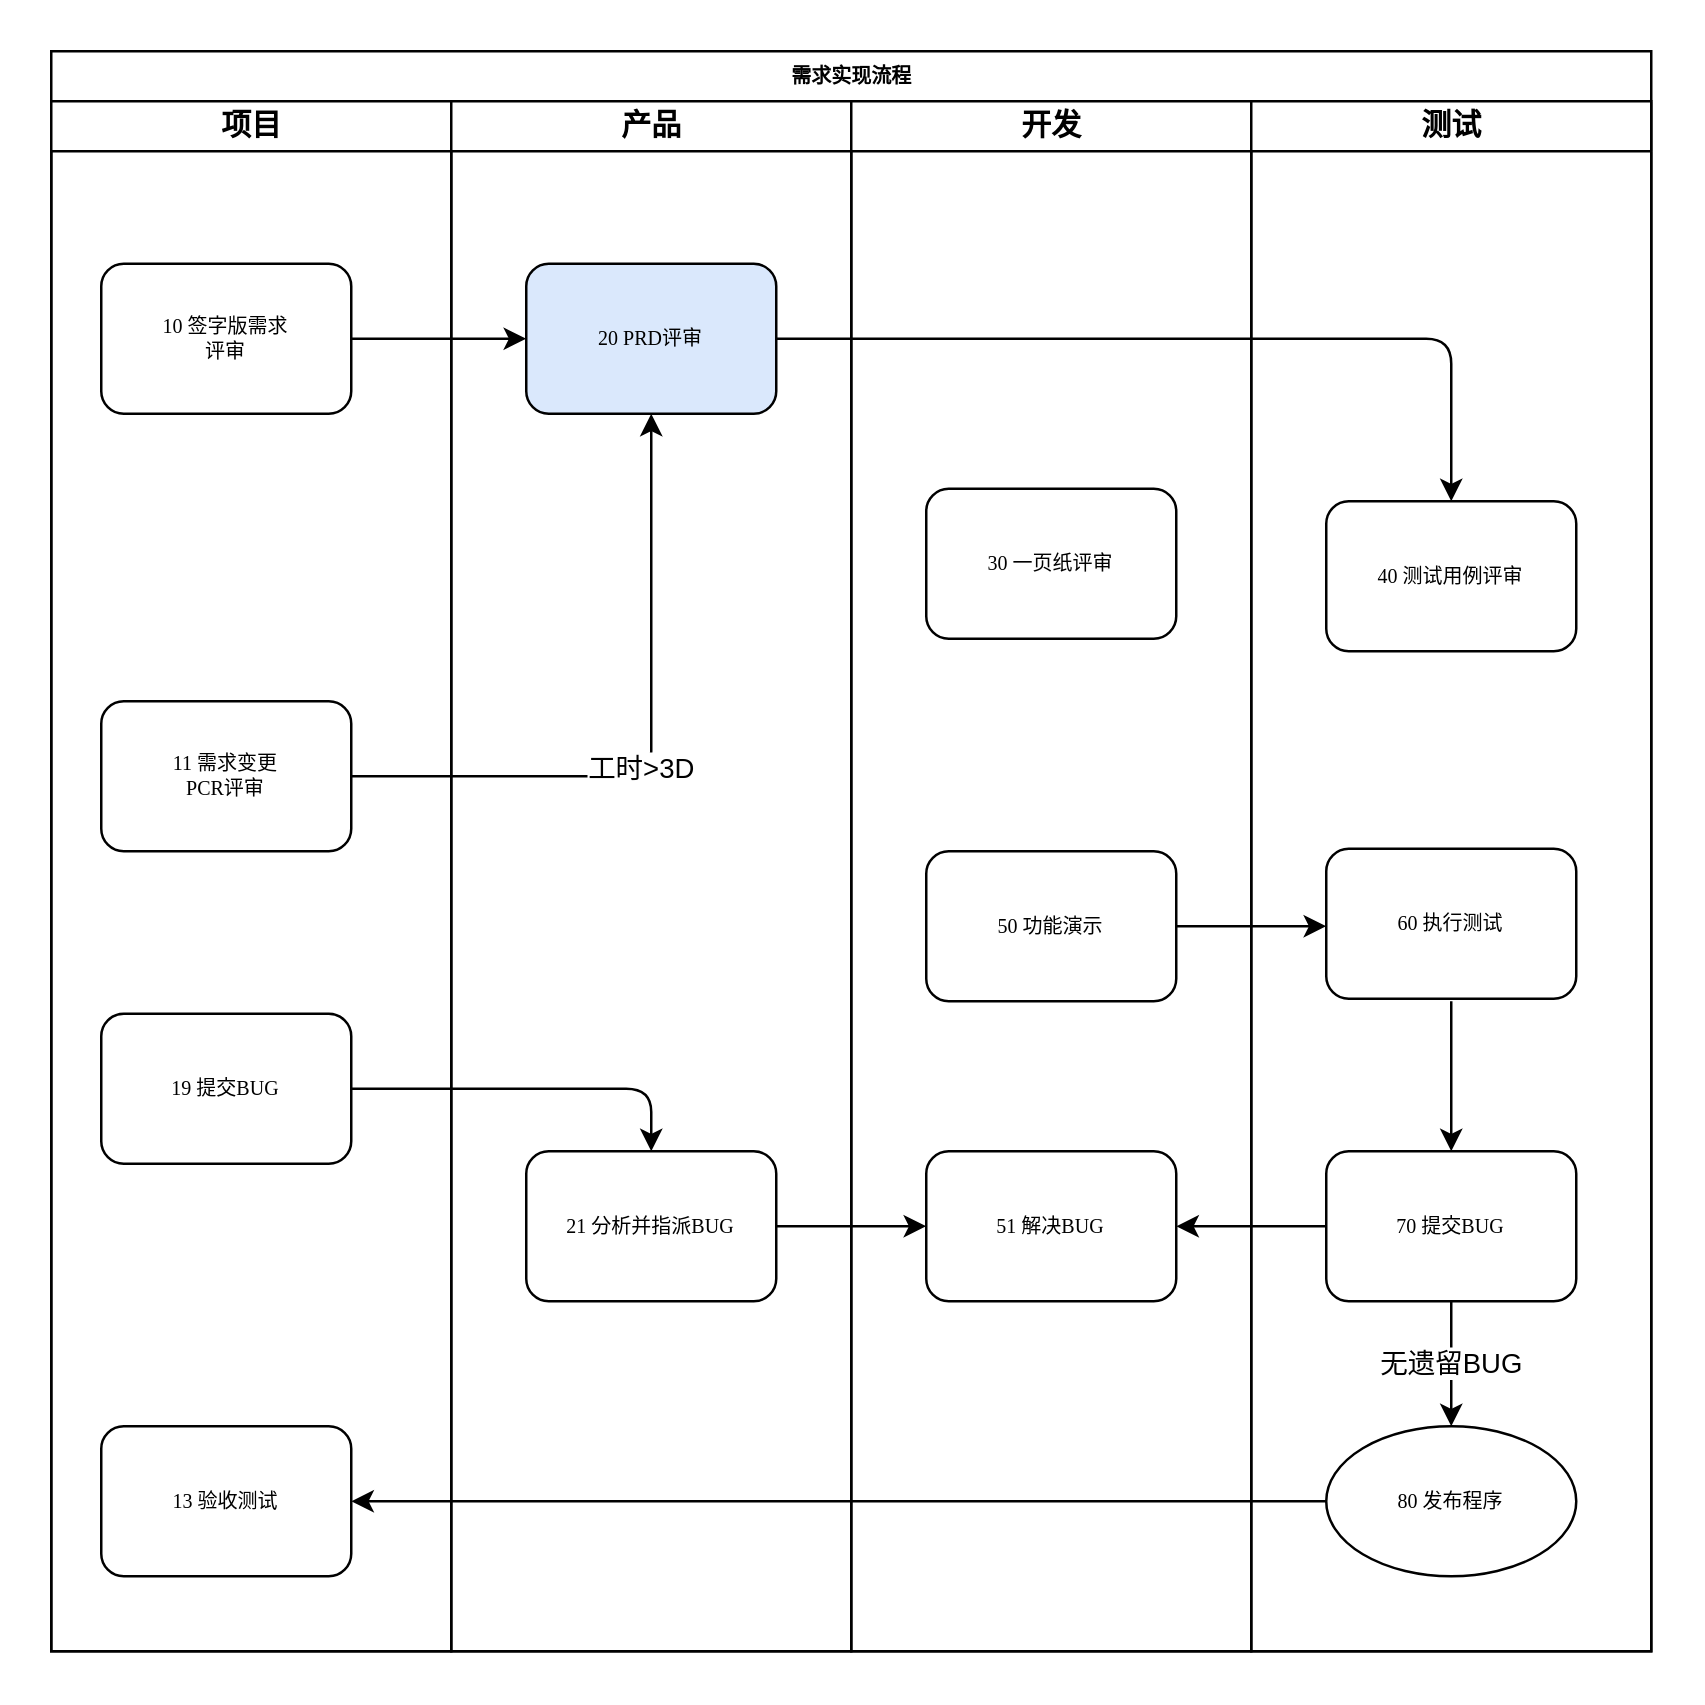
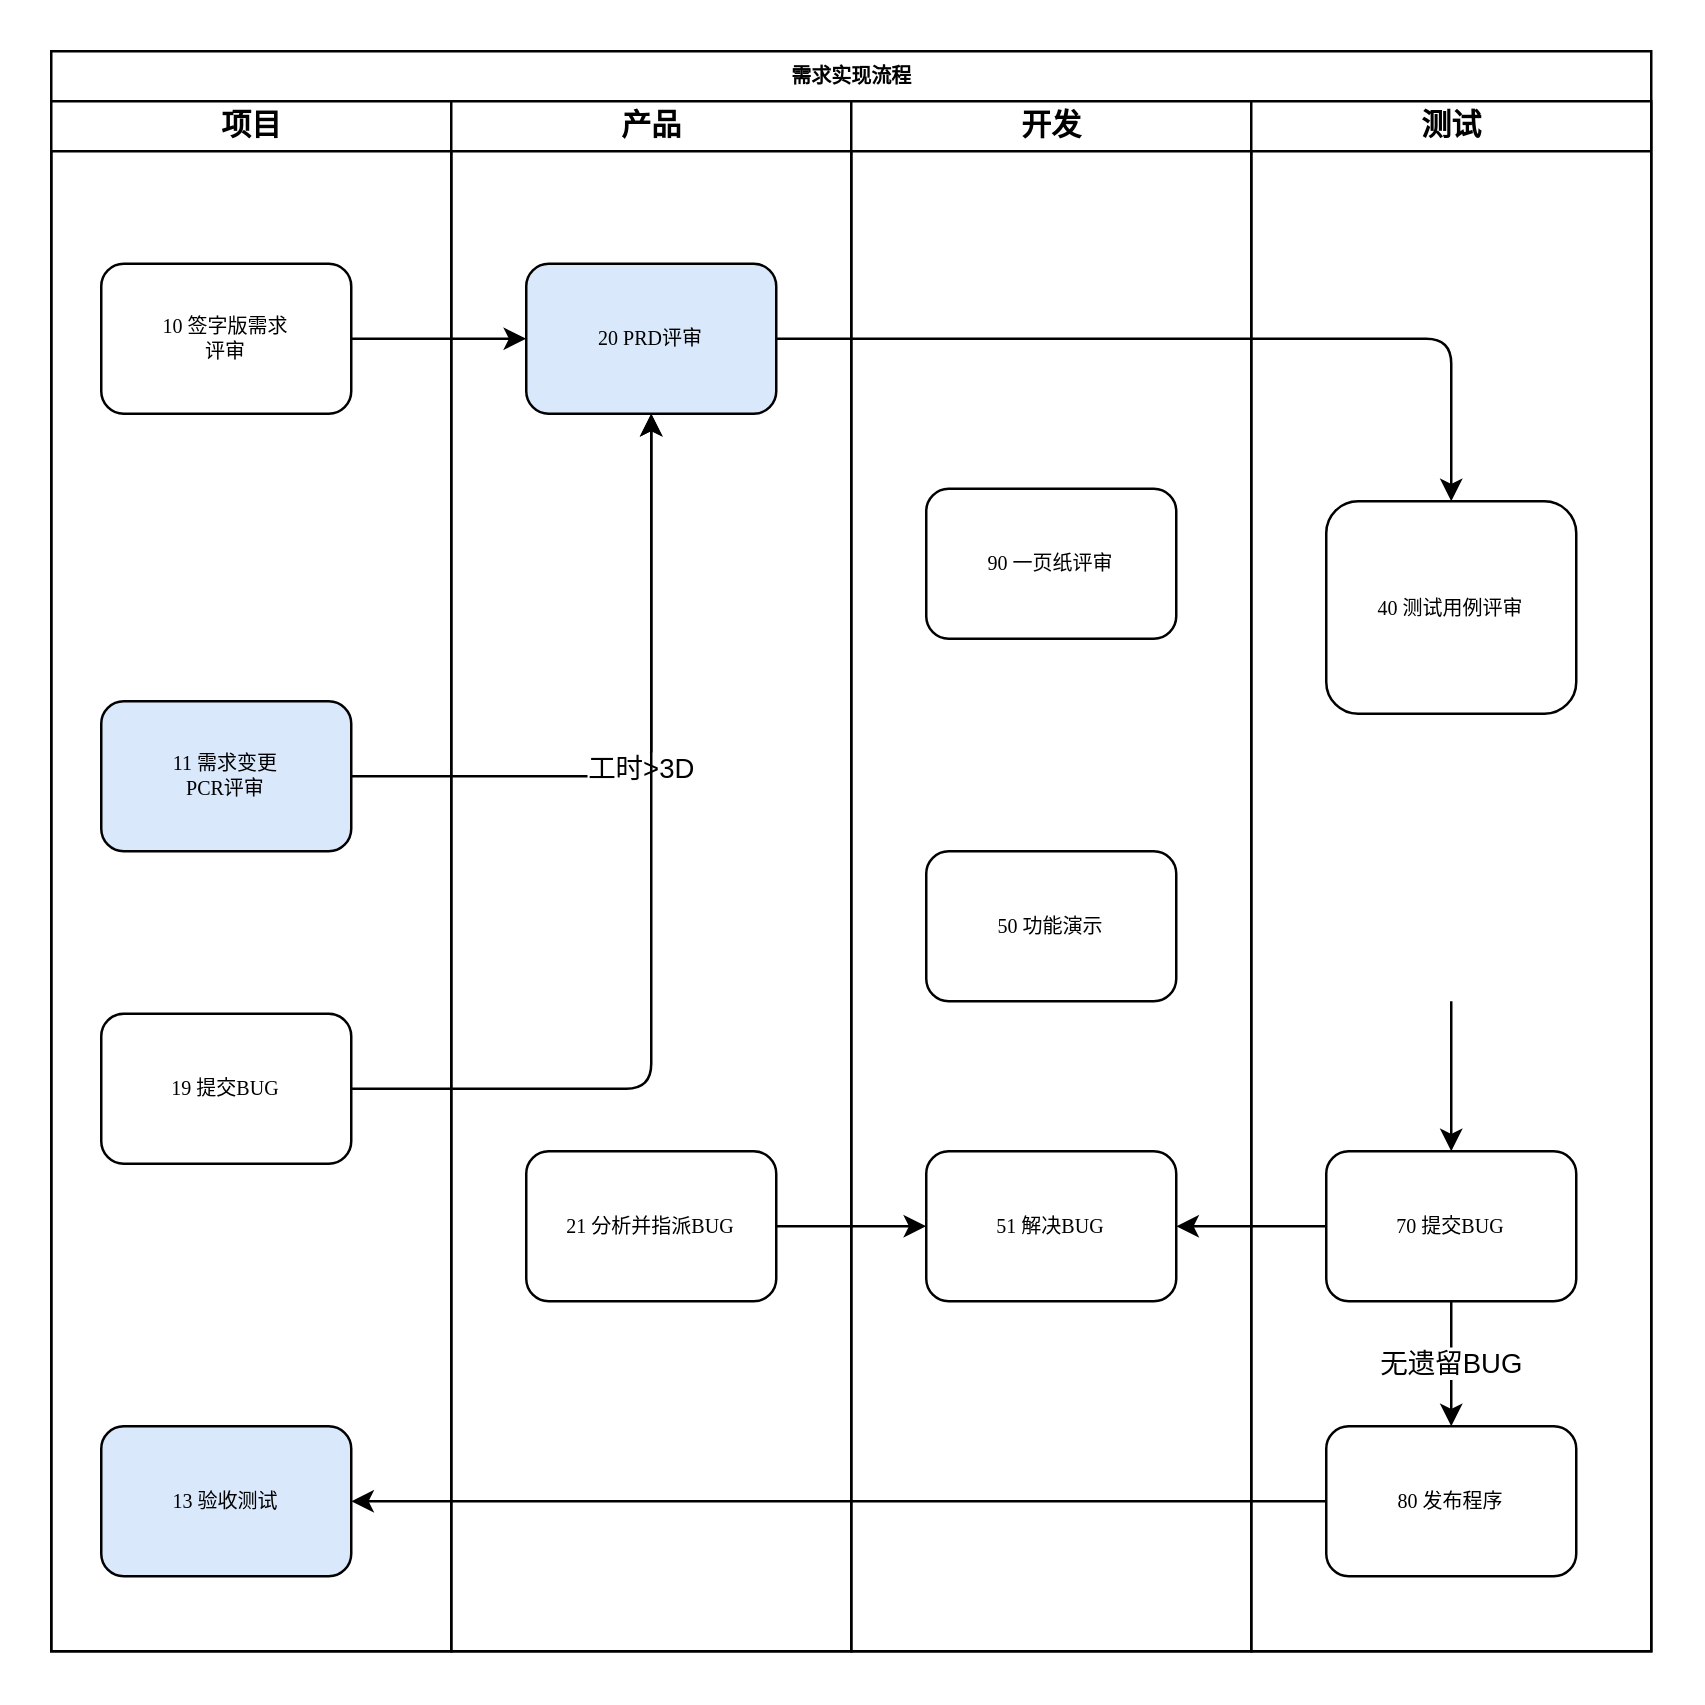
node "30 一页纸评审": label "30 一页纸评审" -> "90 一页纸评审"
node "40 测试用例评审": size 250x150 -> 250x213
node "11 需求变更 PCR评审": fillcolor #ffffff -> #dae8fc
node "60 执行测试": removed
edge "50 功能演示" -> "60 执行测试": removed
edge "19 提交BUG" -> "21 分析并指派BUG": now "19 提交BUG" -> "20 PRD评审"
node "13 验收测试": fillcolor #ffffff -> #dae8fc
node "80 发布程序": shape ellipse -> rounded rectangle
